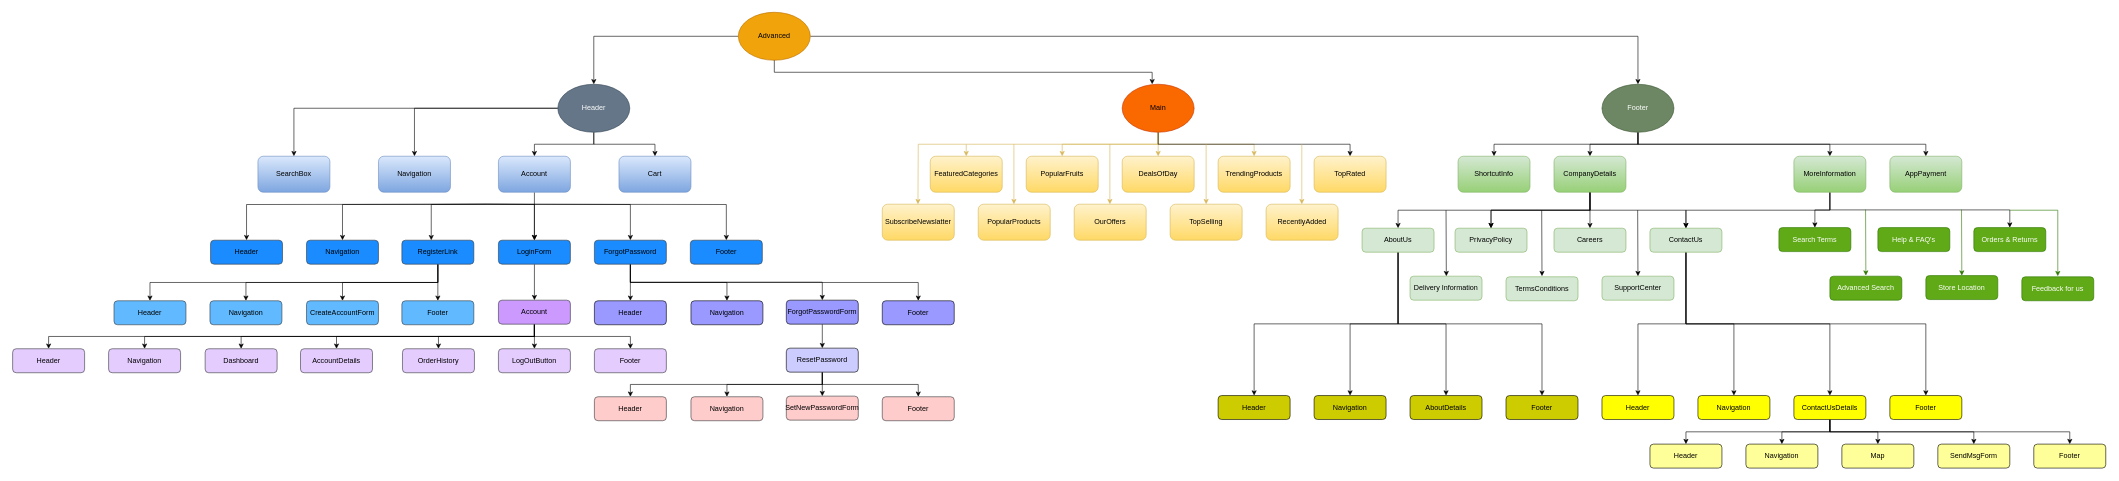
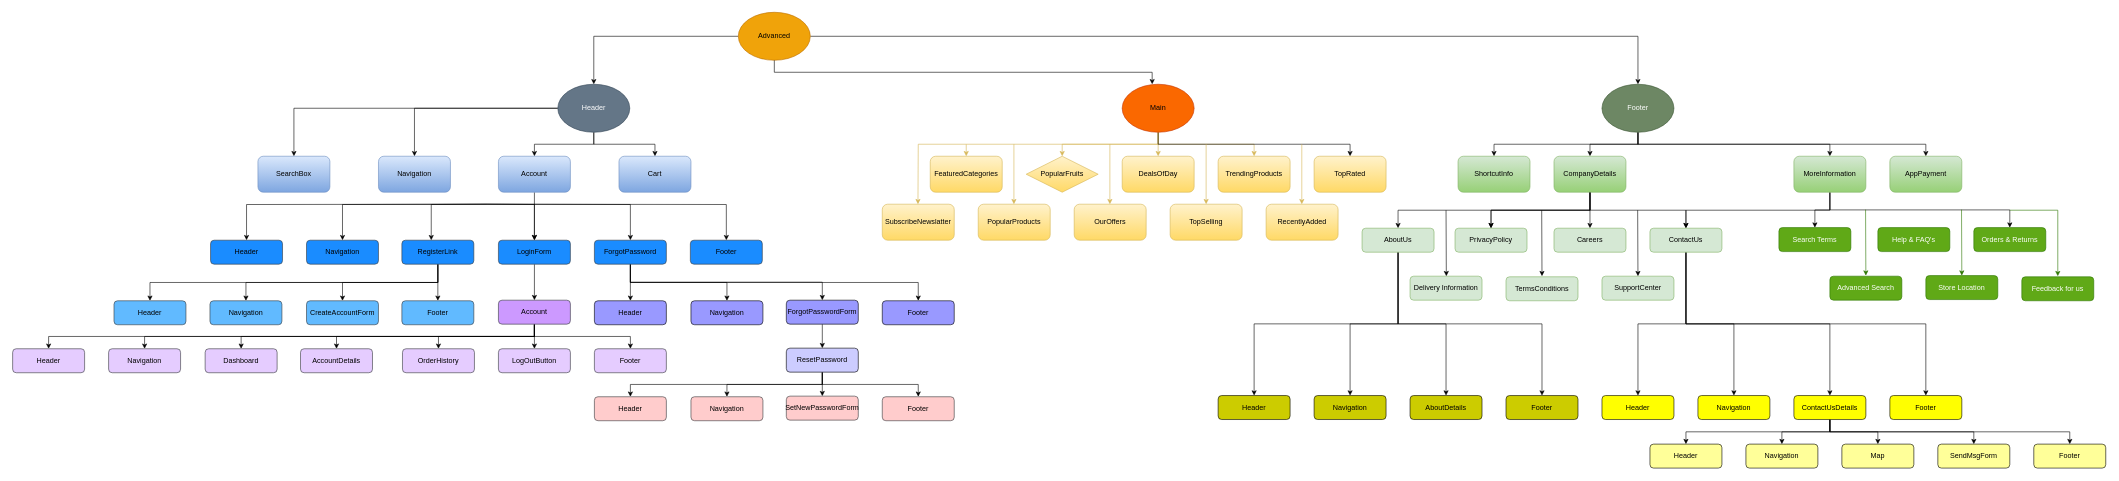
node "PopularFruits": shape rounded rectangle -> diamond
